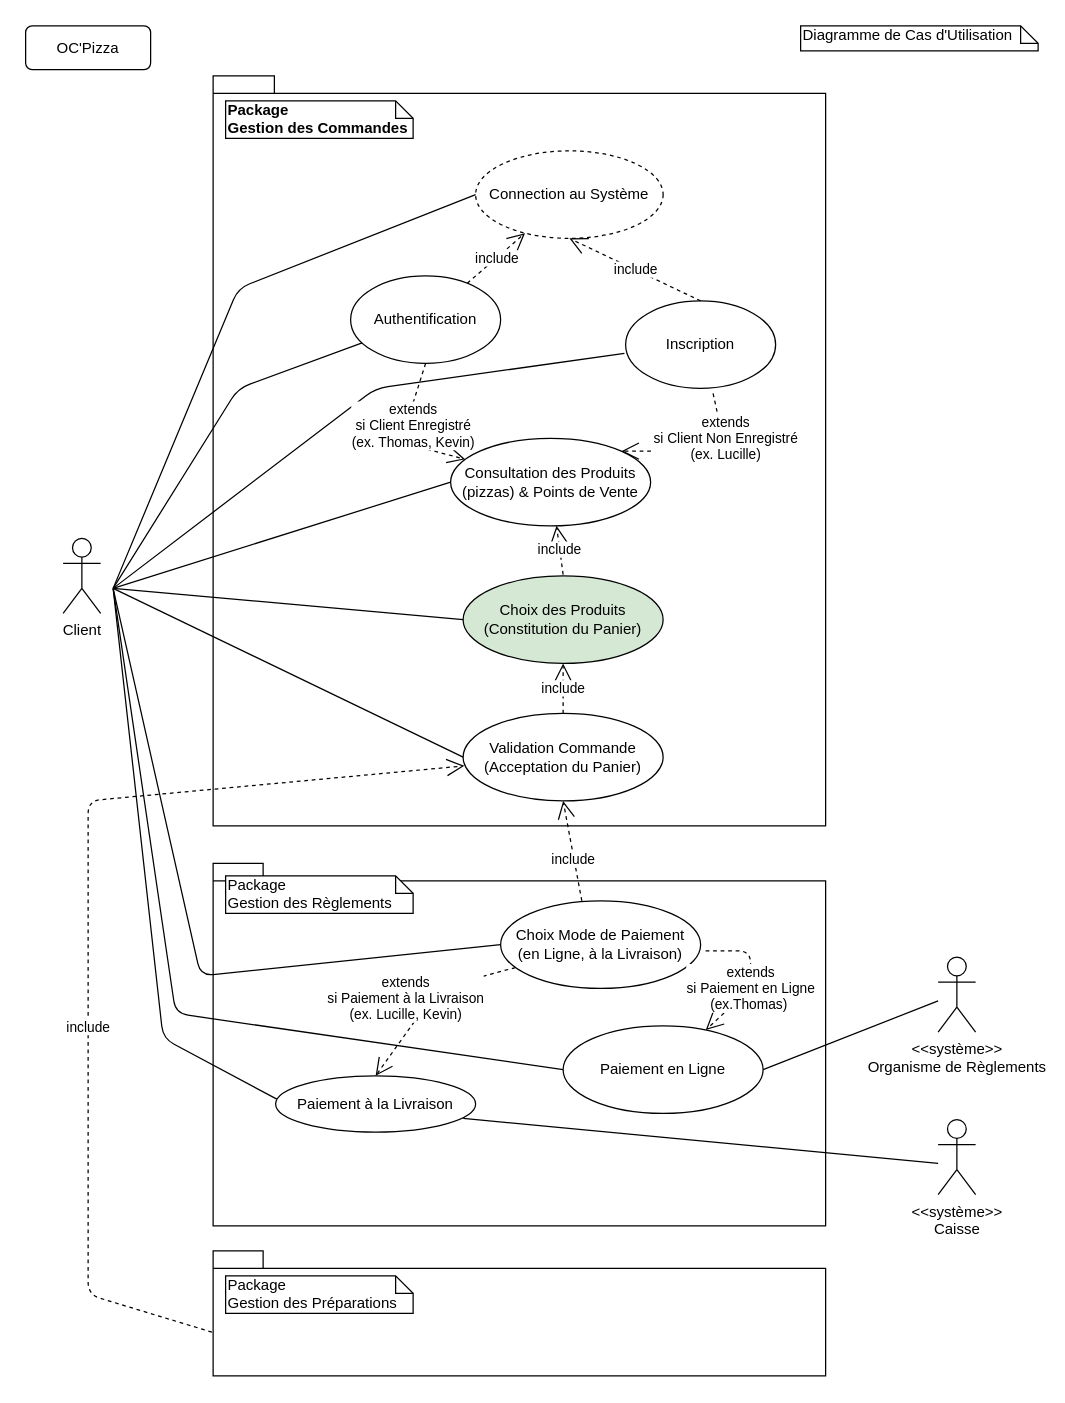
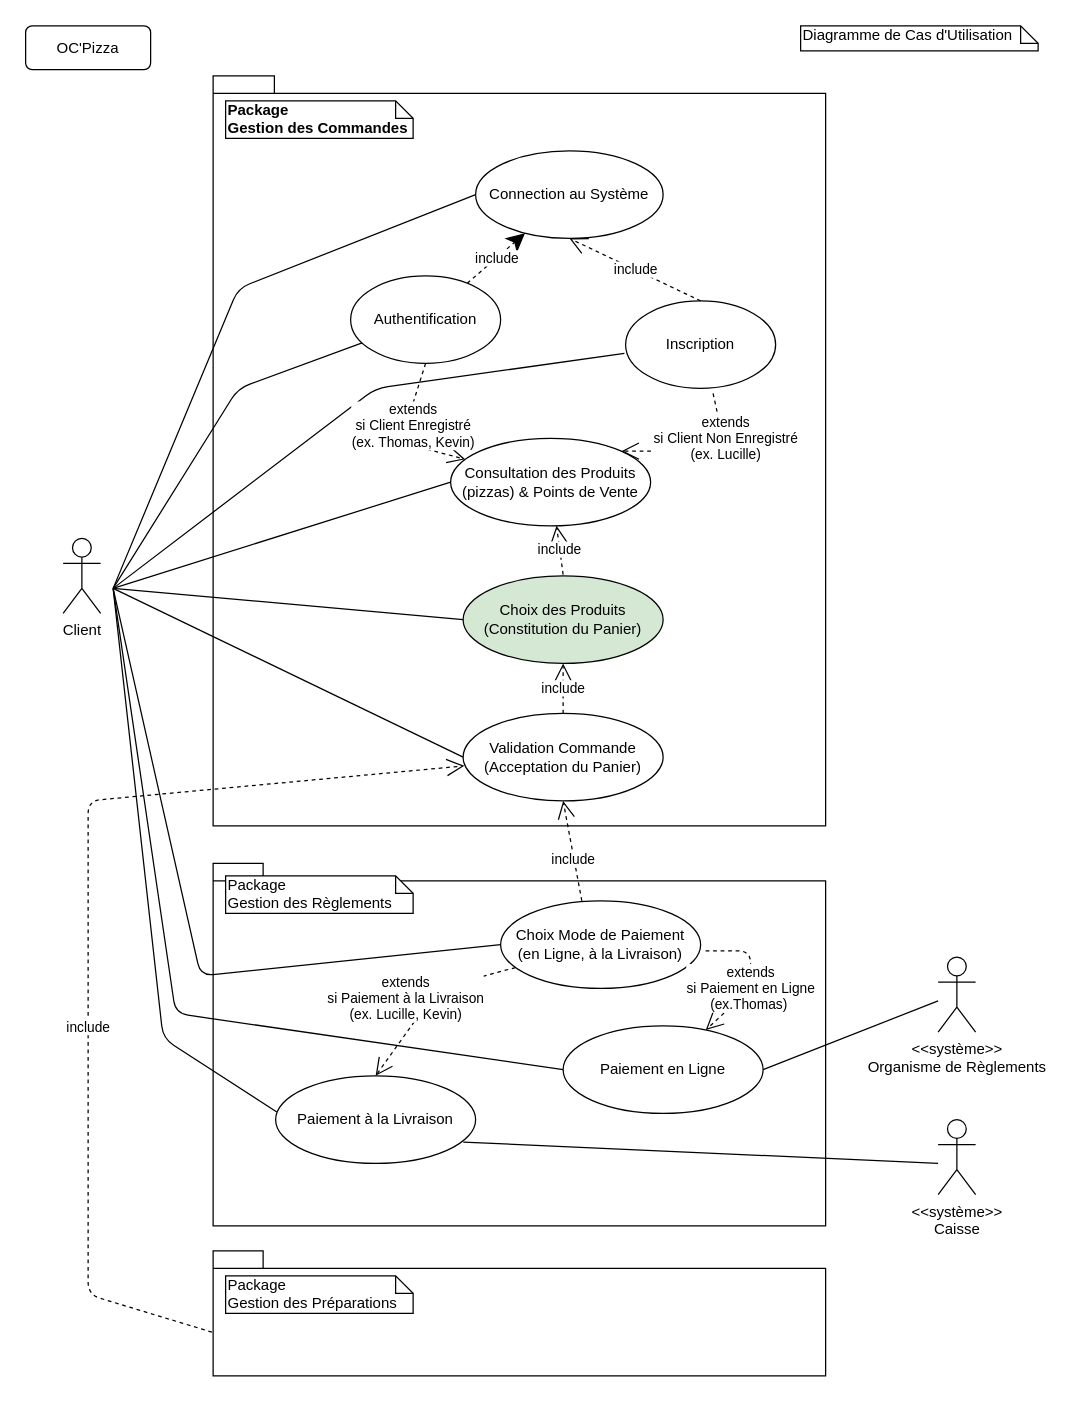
node "Connection au Système": style dashed -> solid
edge "Authentification" -> "Connection au Système": arrowhead open -> classic
node "Paiement à la Livraison": size 200x56 -> 200x88
